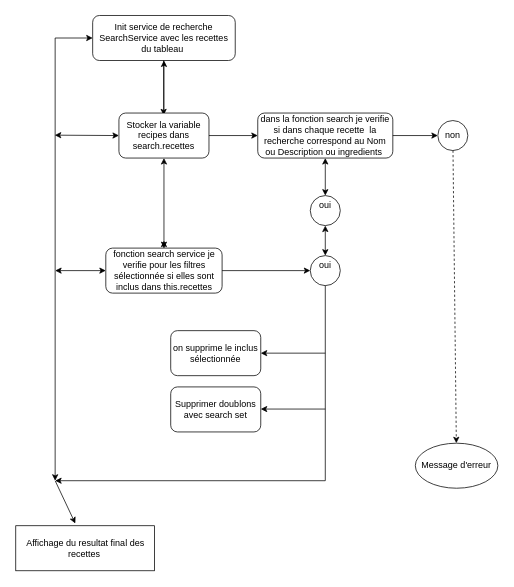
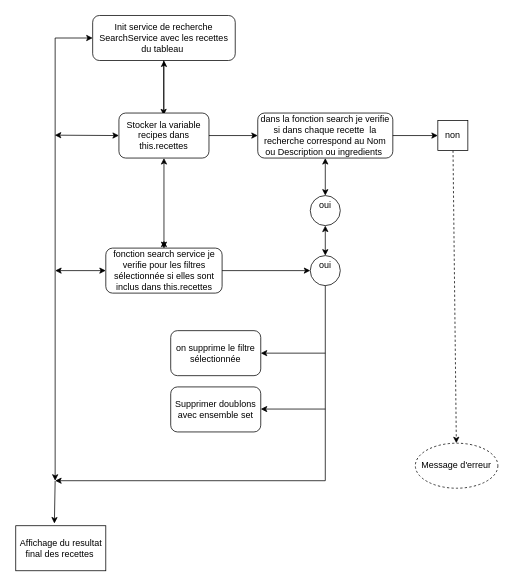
node "Stocker la variable recipes dans search.recettes": label "Stocker la variable recipes dans search.recettes" -> "Stocker la variable recipes dans this.recettes"
node "non": shape ellipse -> rectangle
node "on supprime le inclus sélectionnée": label "on supprime le inclus sélectionnée" -> "on supprime le filtre sélectionnée"
node "Supprimer doublons avec search set": label "Supprimer doublons avec search set" -> "Supprimer doublons avec ensemble set"
node "Message d'erreur": style solid -> dashed
node "Affichage du resultat final des recettes": size 139x45 -> 90x45
